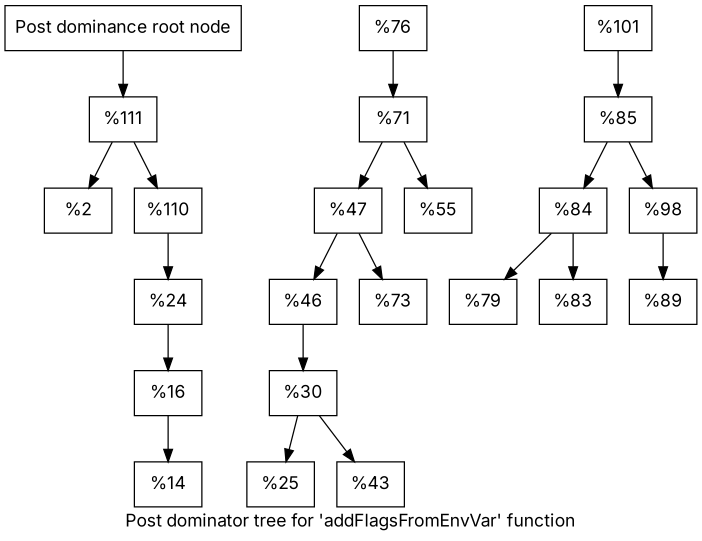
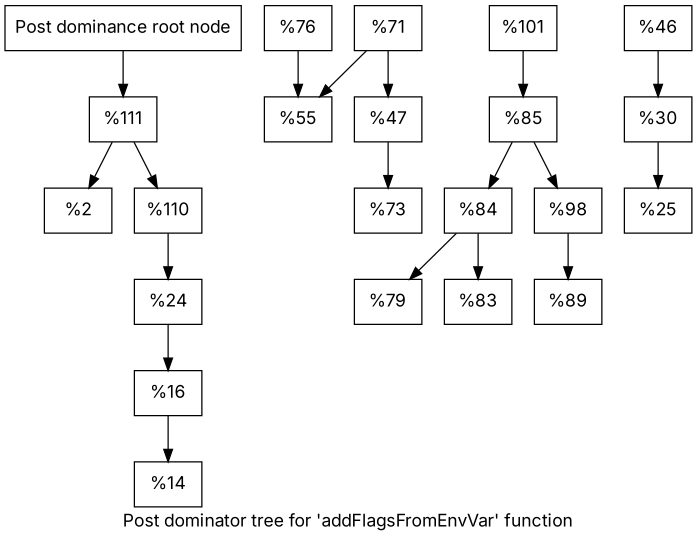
edge "%76" -> "%71": now "%76" -> "%55"
edge "%47" -> "%46": removed
node "%43": removed
